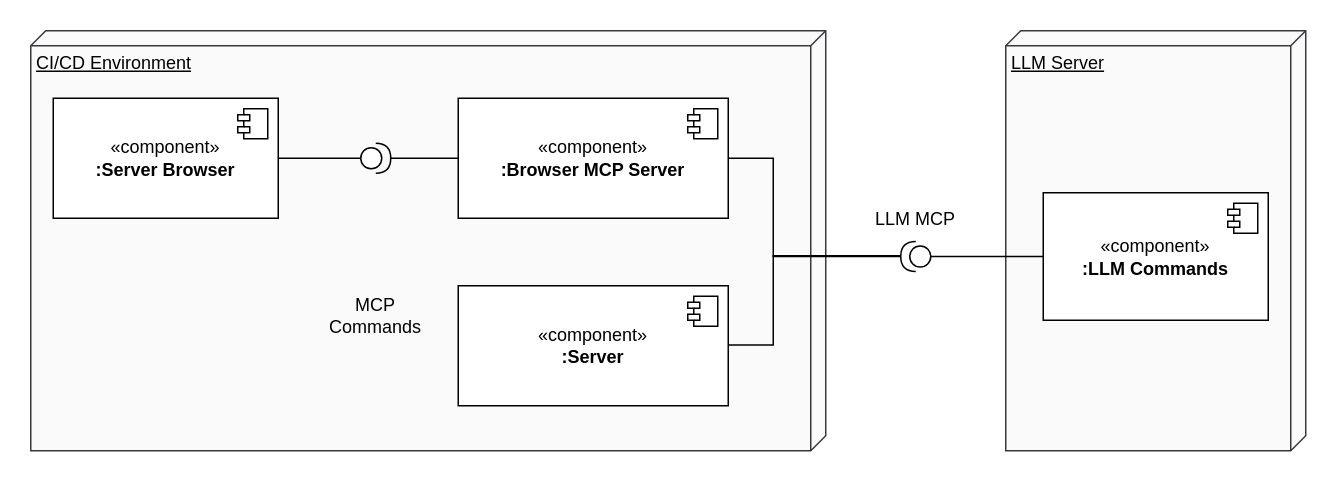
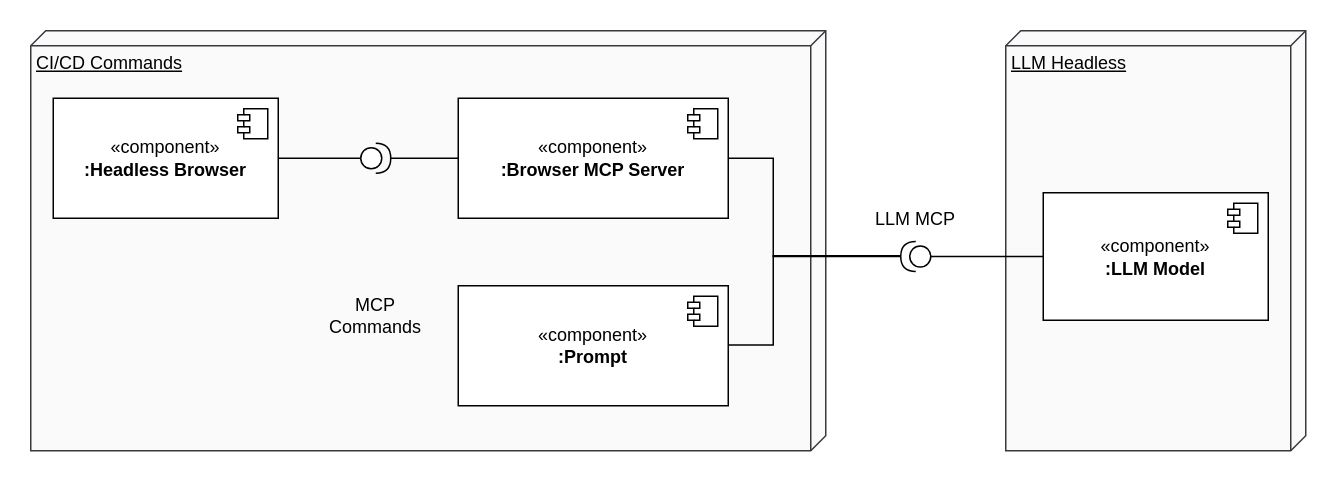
node "CI/CD Environment": label "CI/CD Environment" -> "CI/CD Commands"
node "LLM Server": label "LLM Server" -> "LLM Headless"
node "«component» :Server Browser": label "«component» :Server Browser" -> "«component» :Headless Browser"
node "«component» :LLM Commands": label "«component» :LLM Commands" -> "«component» :LLM Model"
node "«component» :Server": label "«component» :Server" -> "«component» :Prompt"
